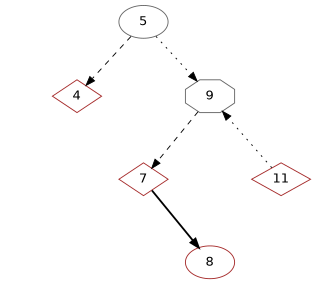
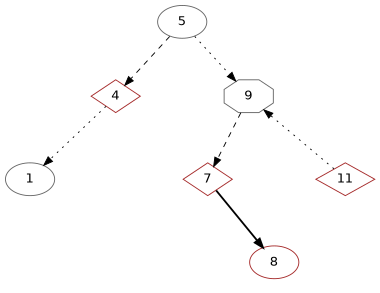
node "1": added
